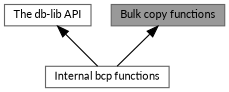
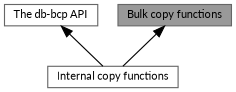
node "The db-lib API": label "The db-lib API" -> "The db-bcp API"
node "Internal bcp functions": label "Internal bcp functions" -> "Internal copy functions"
